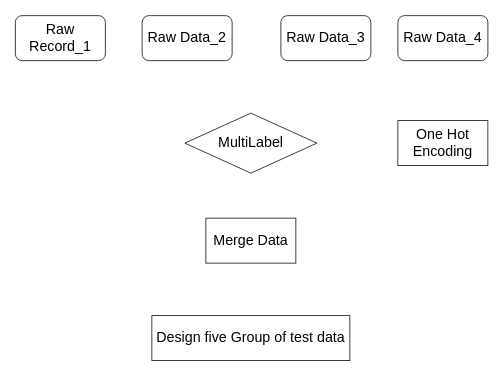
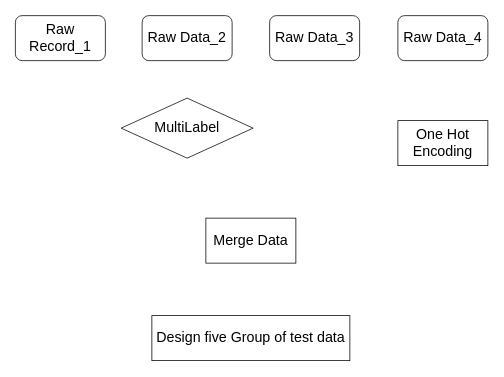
node "Raw Data_3": moved (326, 38) -> (315, 38)
node "MultiLabel": moved (251, 143) -> (187, 128)
